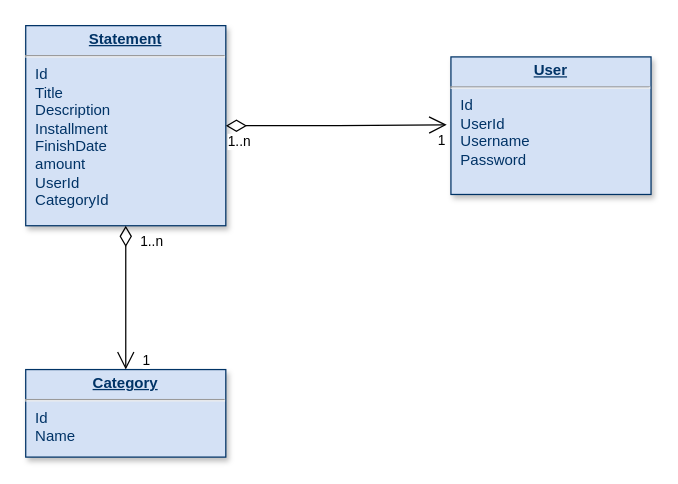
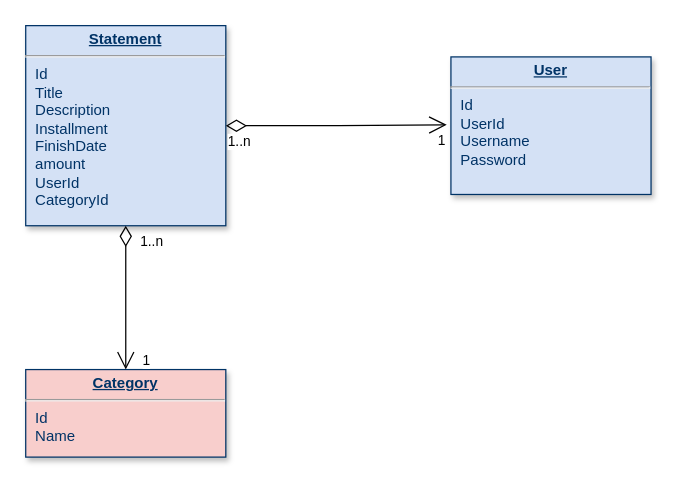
node "Category Id Name": fillcolor #d4e1f5 -> #f8cecc
